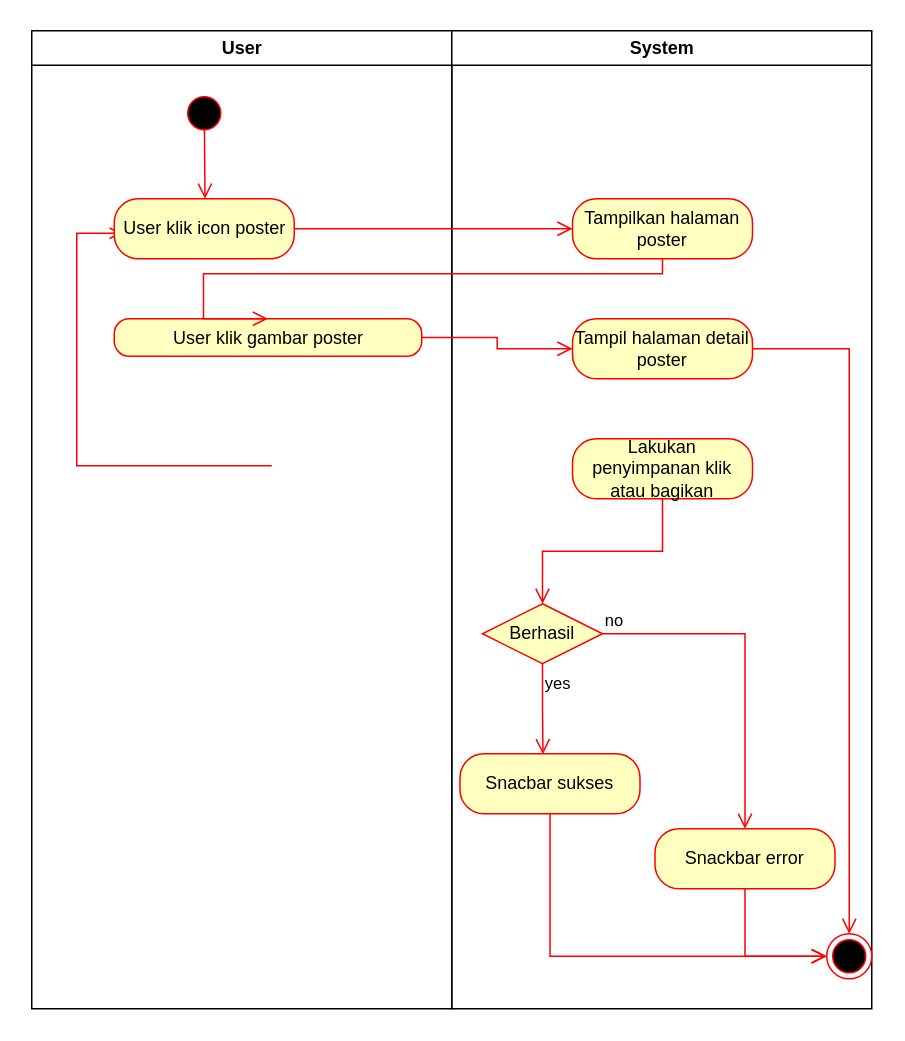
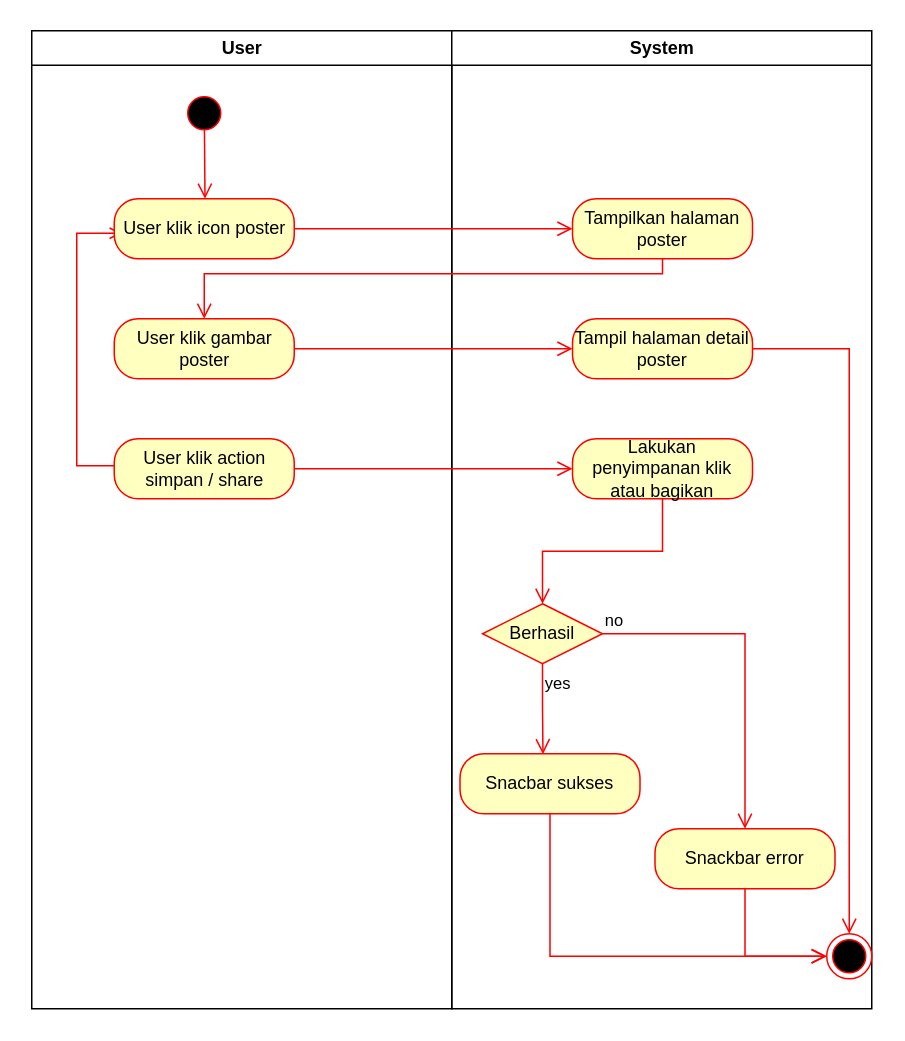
node "User klik gambar poster": size 308x38 -> 180x60
node "User klik action simpan / share": added
edge "User klik action simpan / share" -> "Lakukan penyimpanan klik atau bagikan": added
